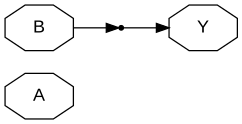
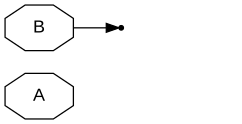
node "Y": removed
